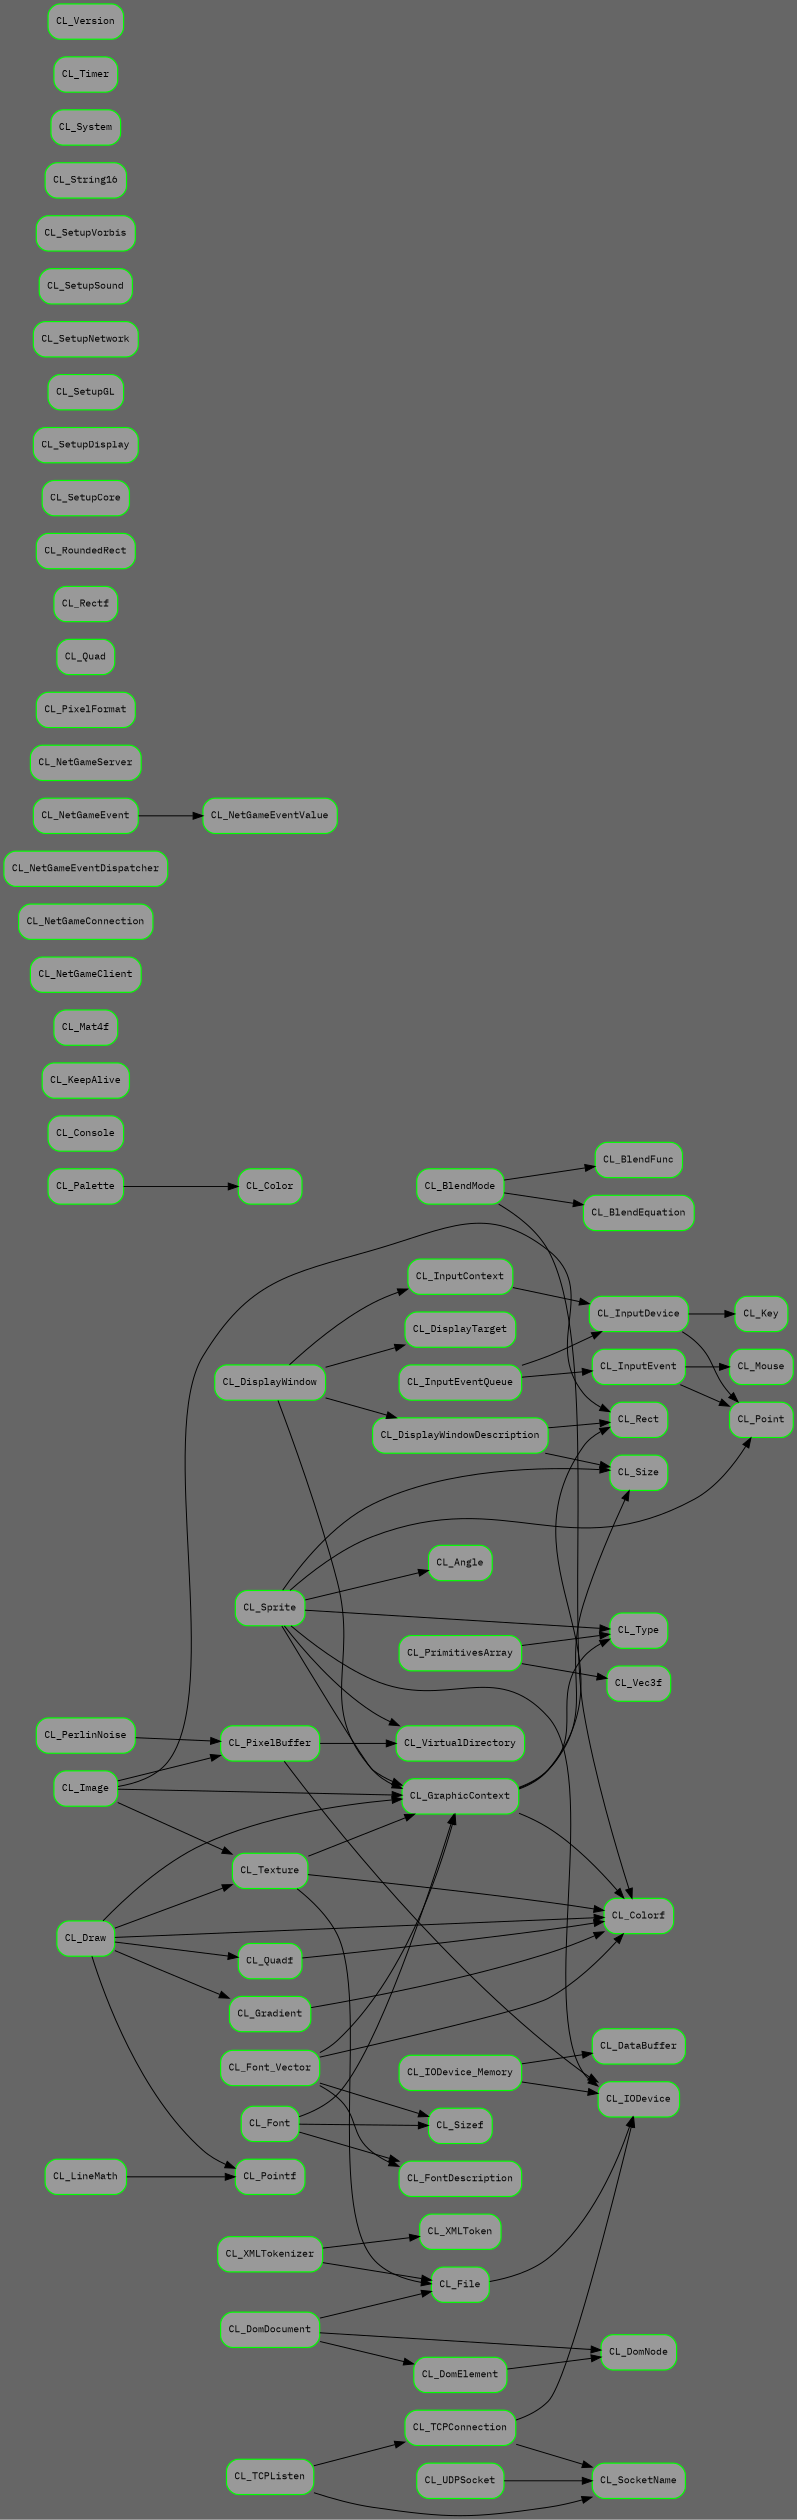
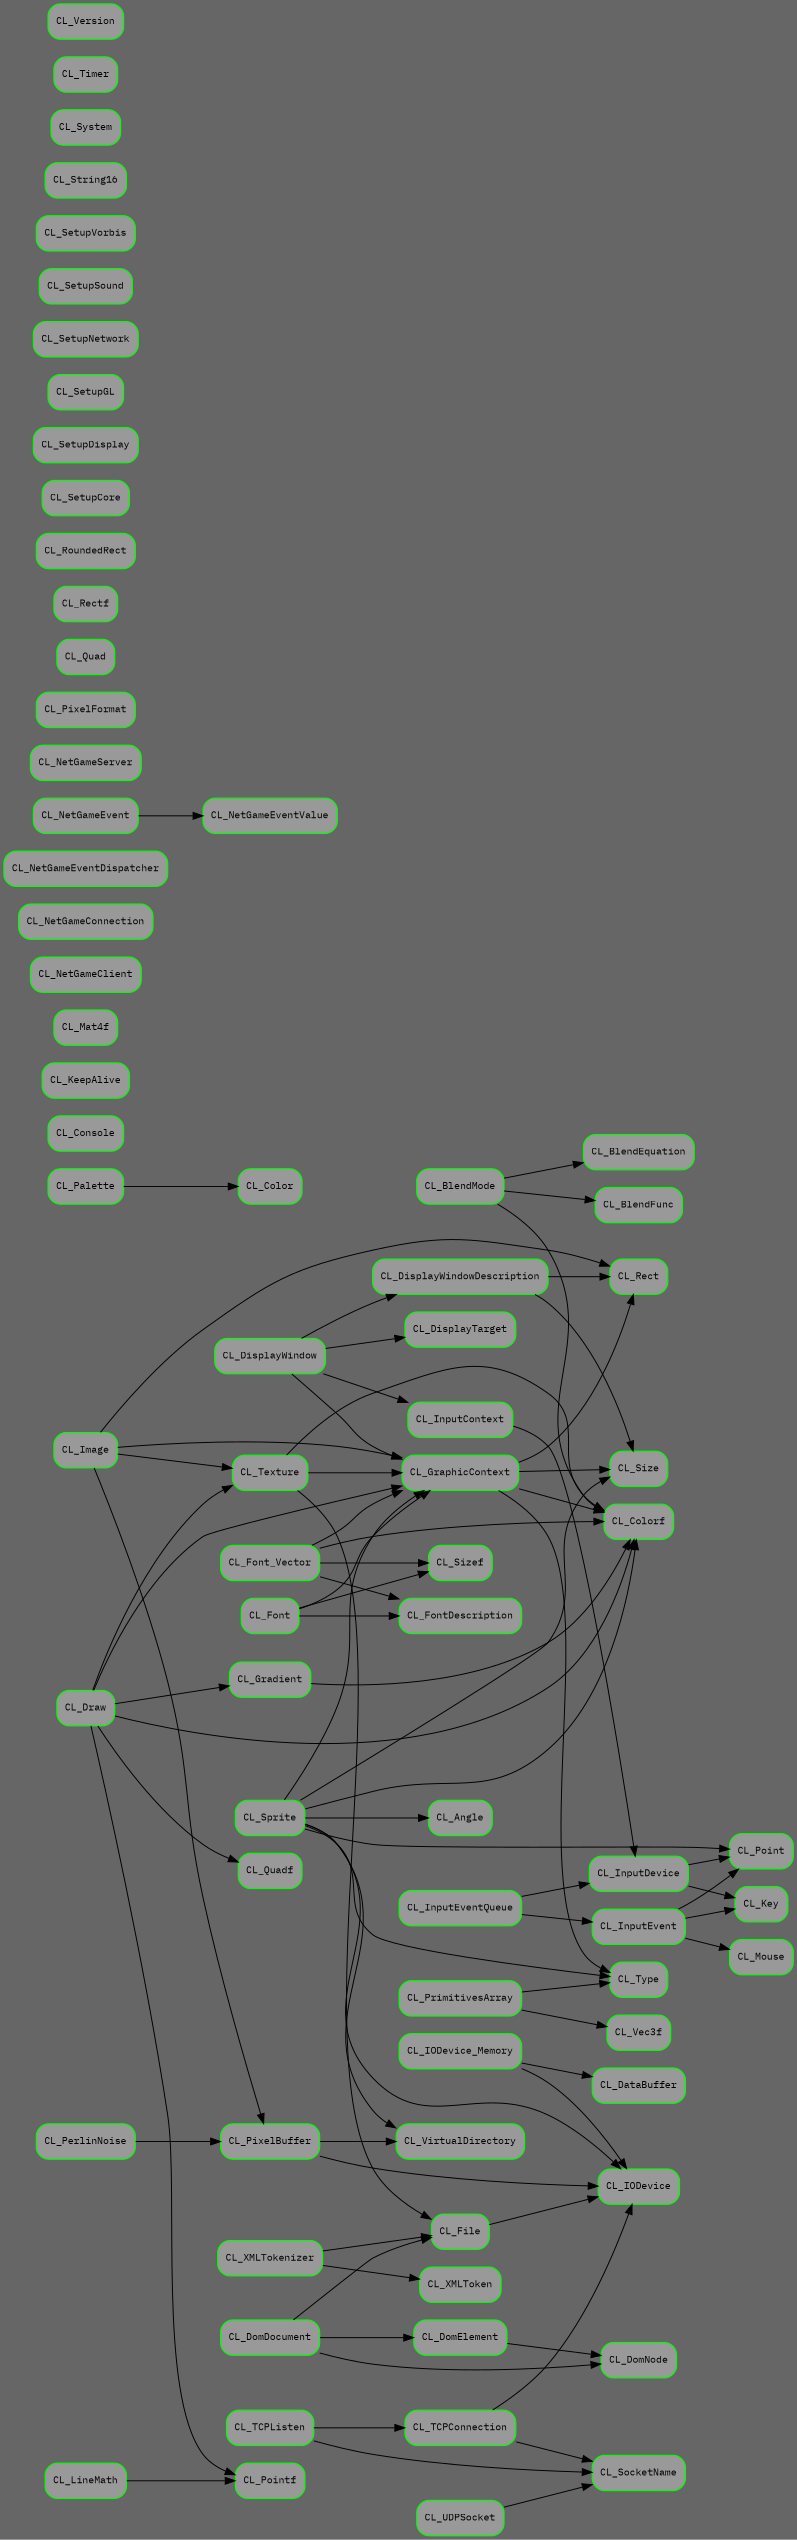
edge "CL_InputEvent" -> "CL_Key": added
edge "CL_Quadf" -> "CL_Colorf": now "CL_Sprite" -> "CL_Colorf"
